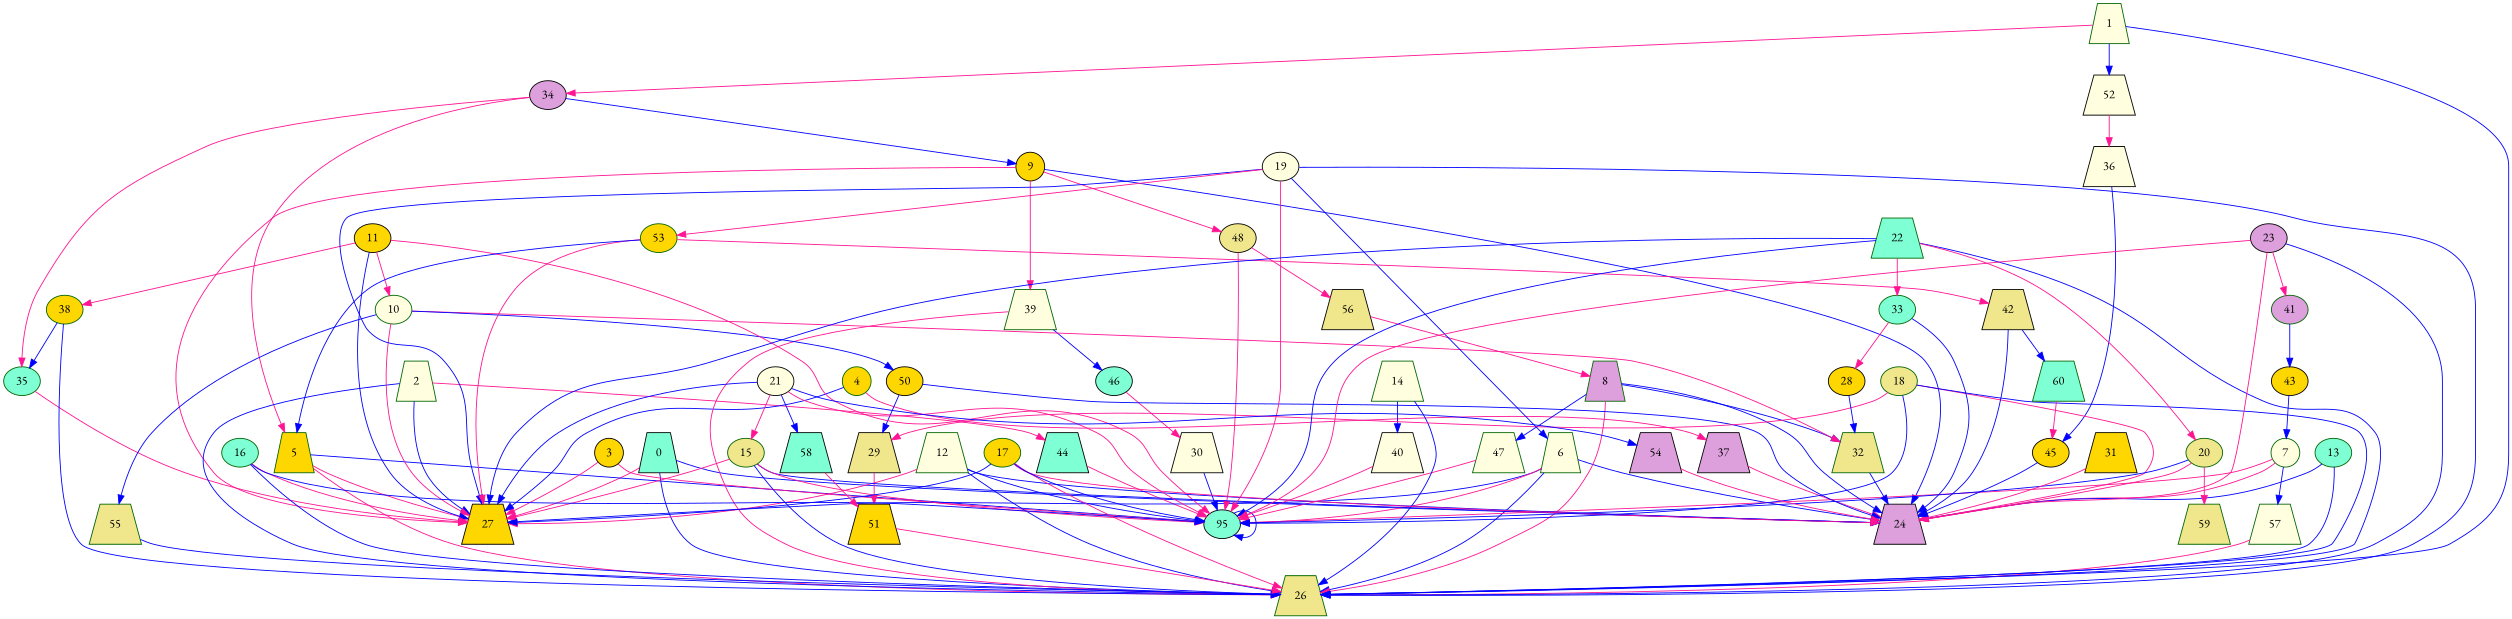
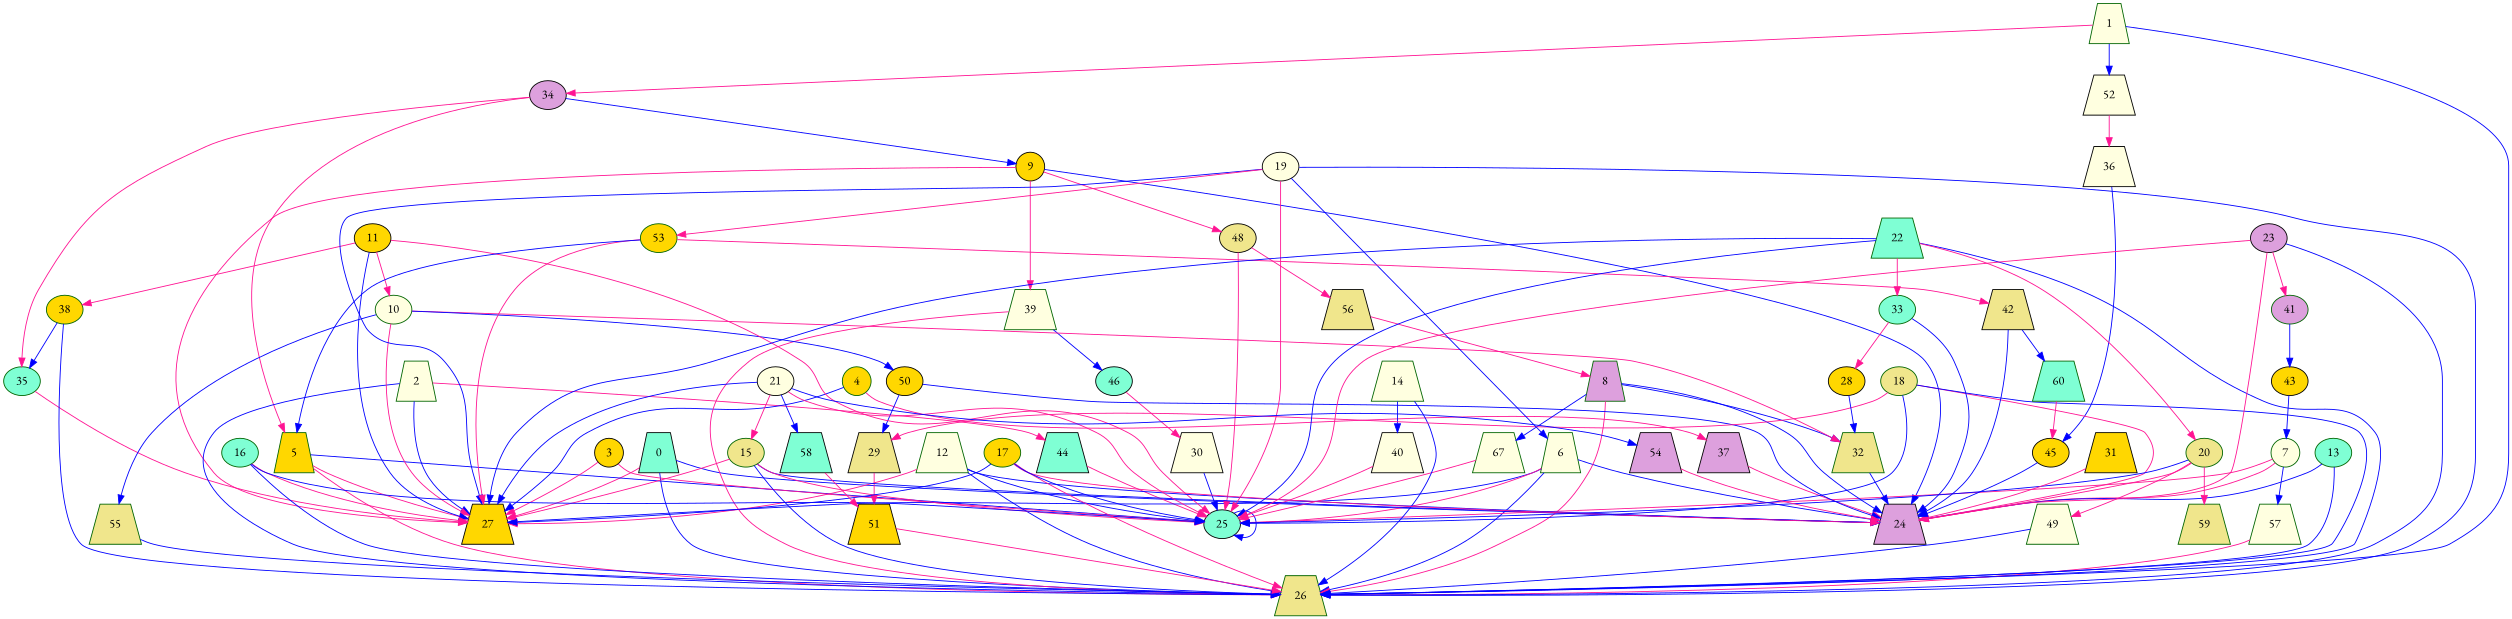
node "47": label "47" -> "67"
node "95": label "95" -> "25"
node "49": added
